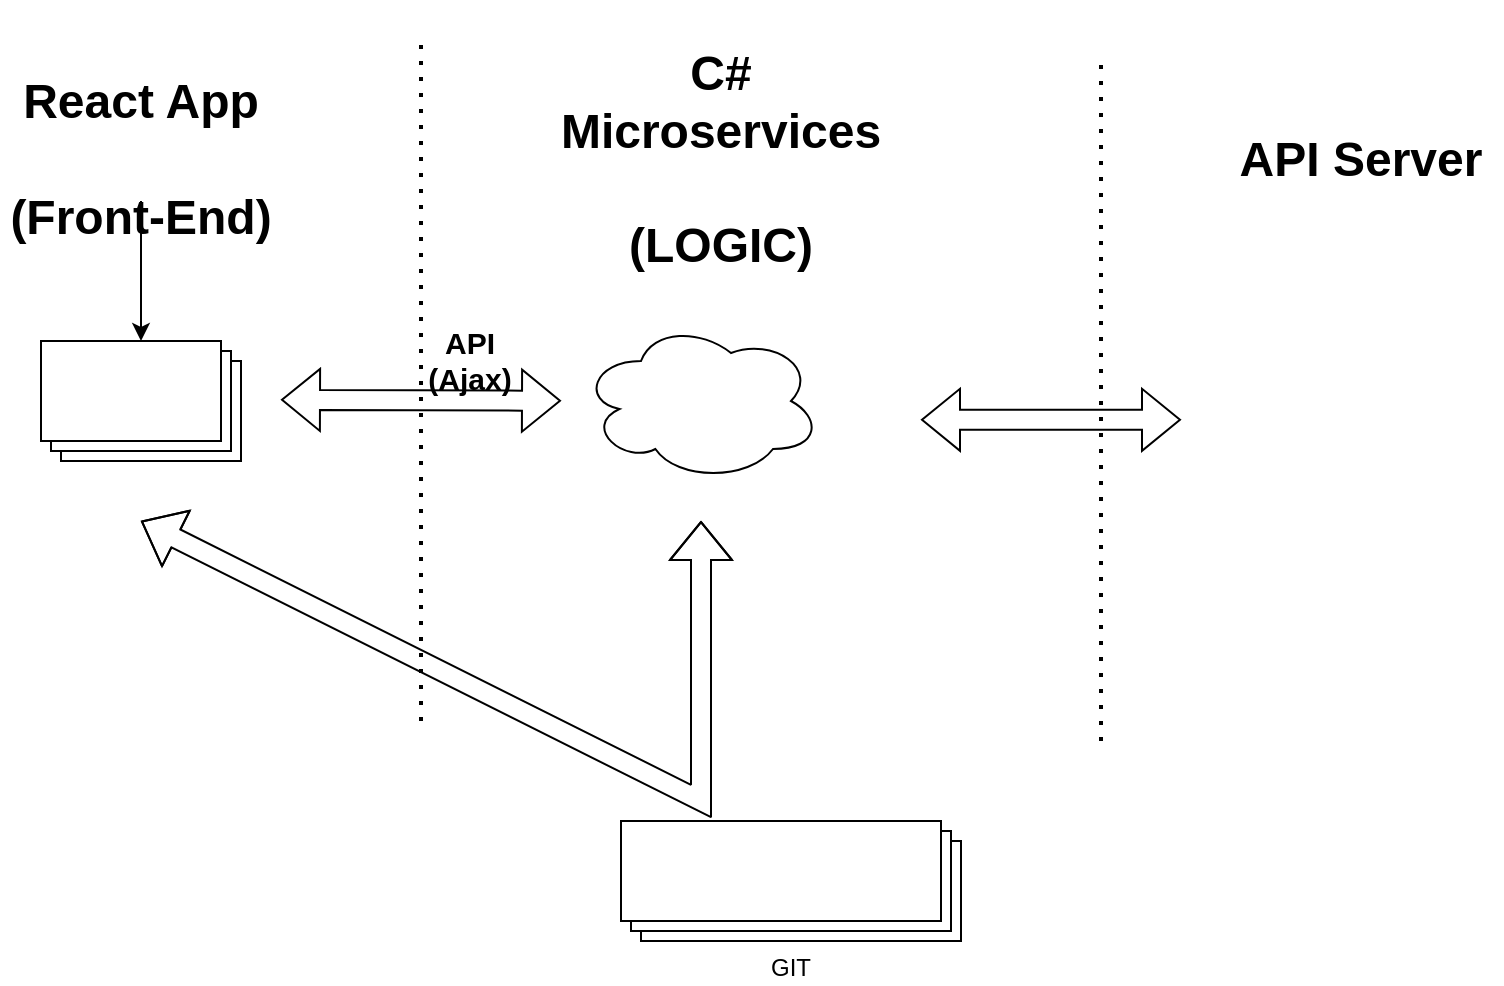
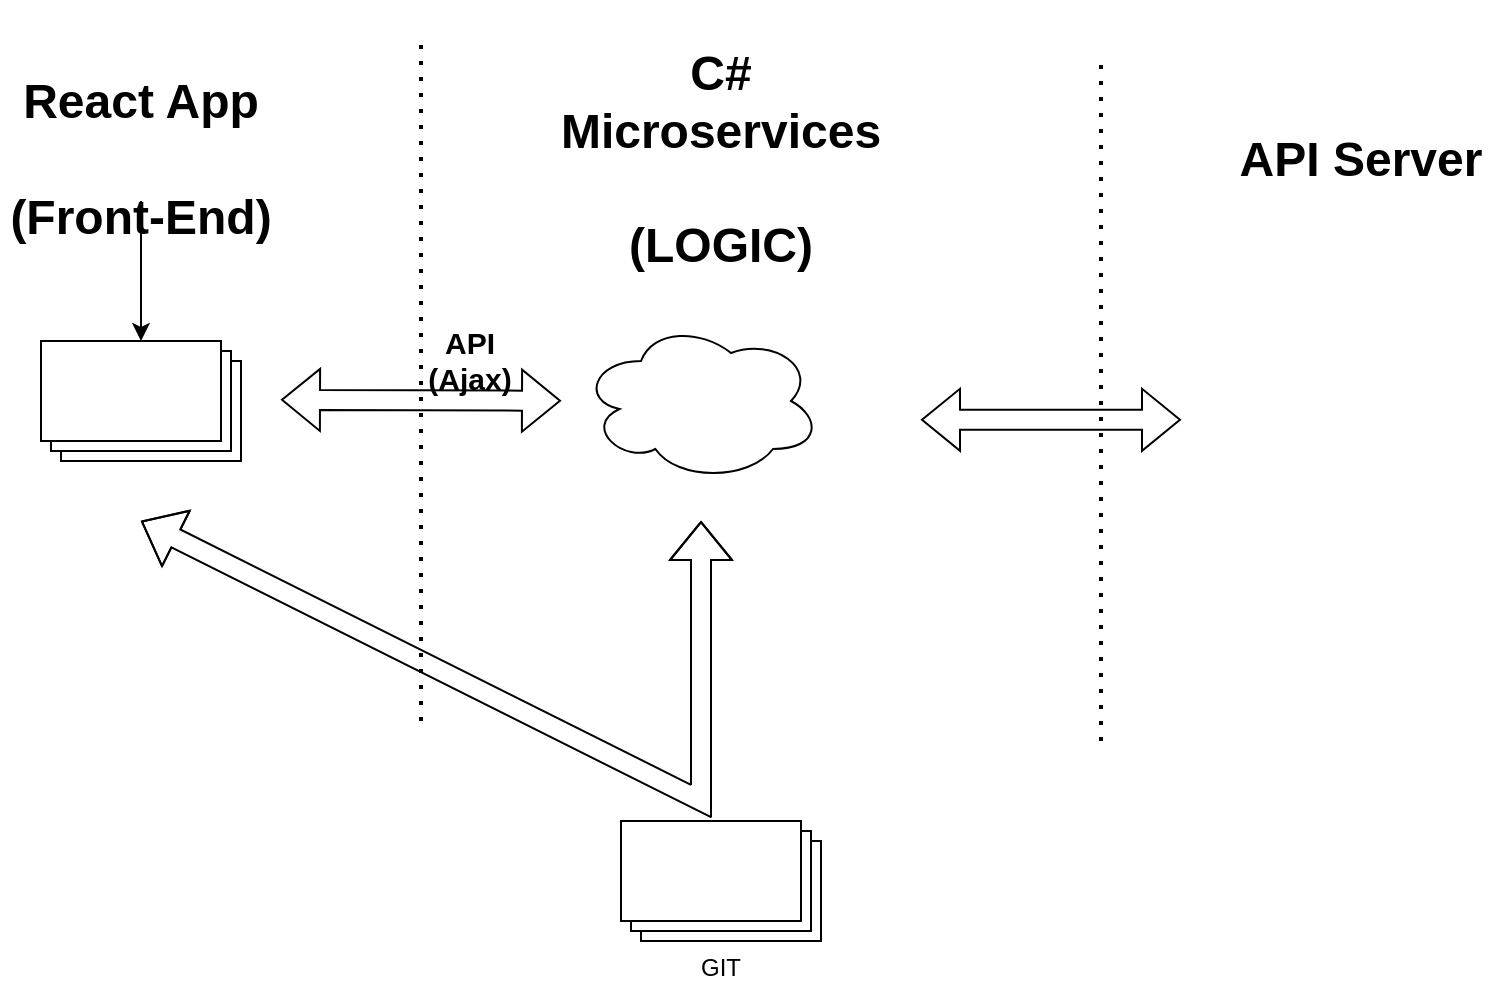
node "GIT": size 340x120 -> 200x120
